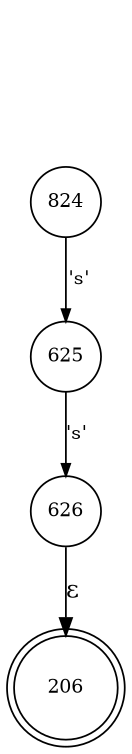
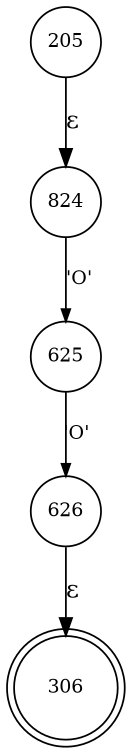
node "205": added
edge "824" -> "625": label "'s'" -> "'O'"
edge "625" -> "626": label "'s'" -> "'O'"
node "206": label "206" -> "306"
